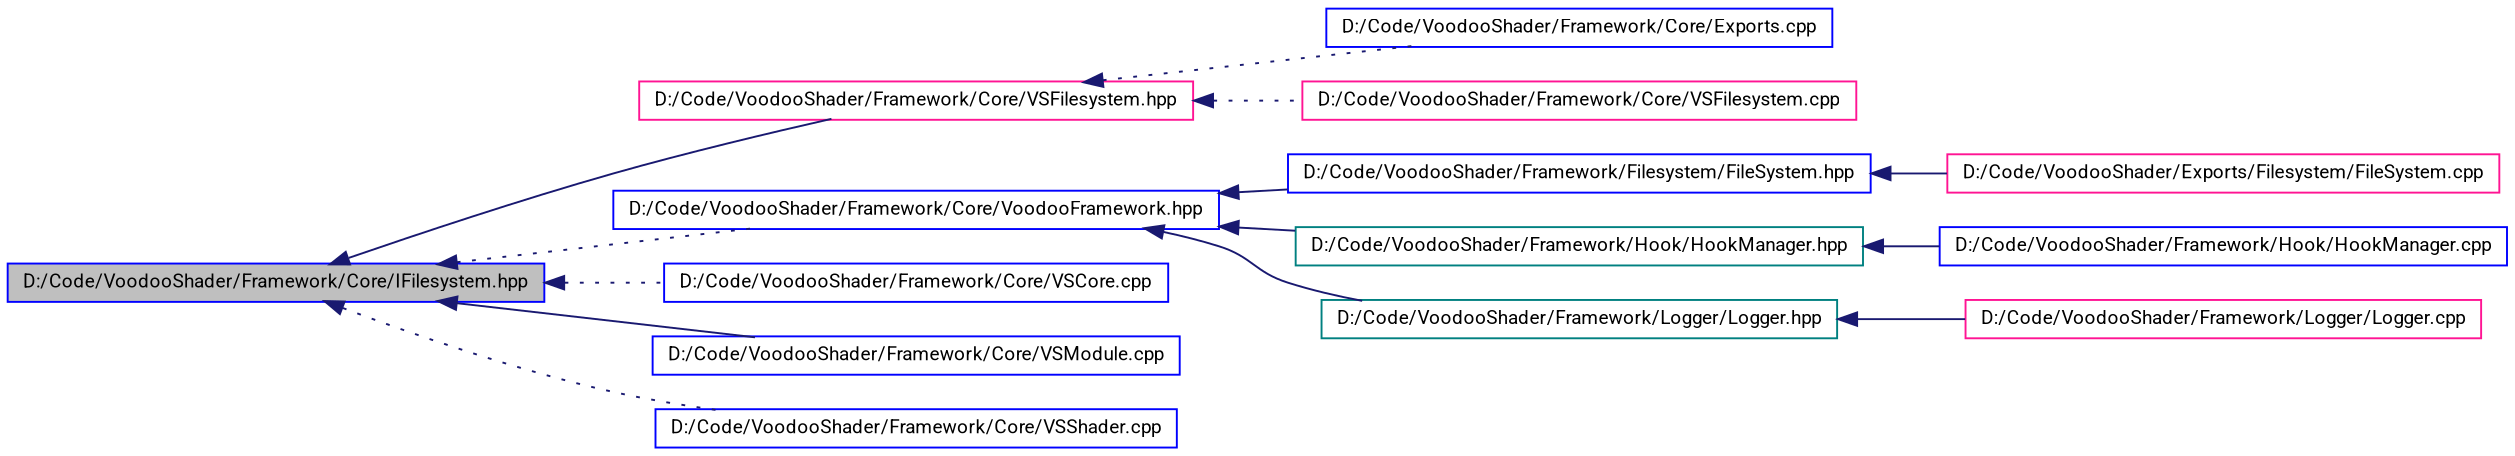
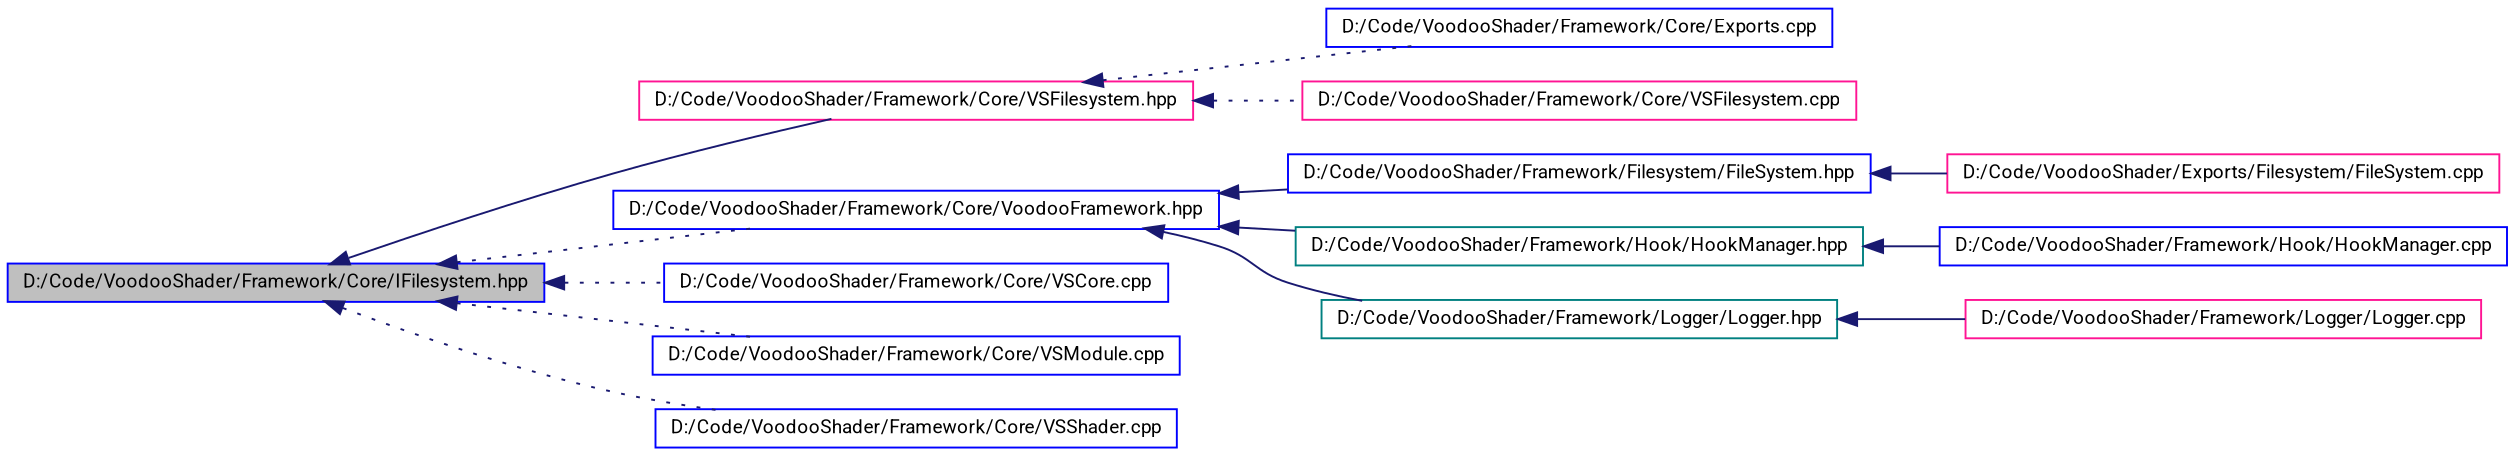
edge "D:/Code/VoodooShader/Framework/Core/VSModule.cpp" -> "D:/Code/VoodooShader/Framework/Core/IFilesystem.hpp": style solid -> dotted
